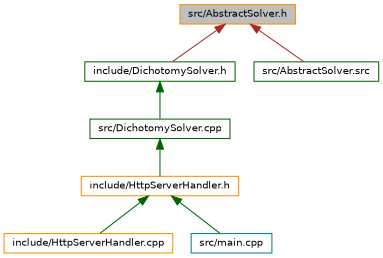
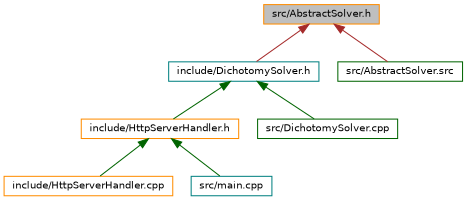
node "include/DichotomySolver.h": color darkgreen -> teal
edge "include/HttpServerHandler.h" -> "src/DichotomySolver.cpp": now "include/HttpServerHandler.h" -> "include/DichotomySolver.h"
